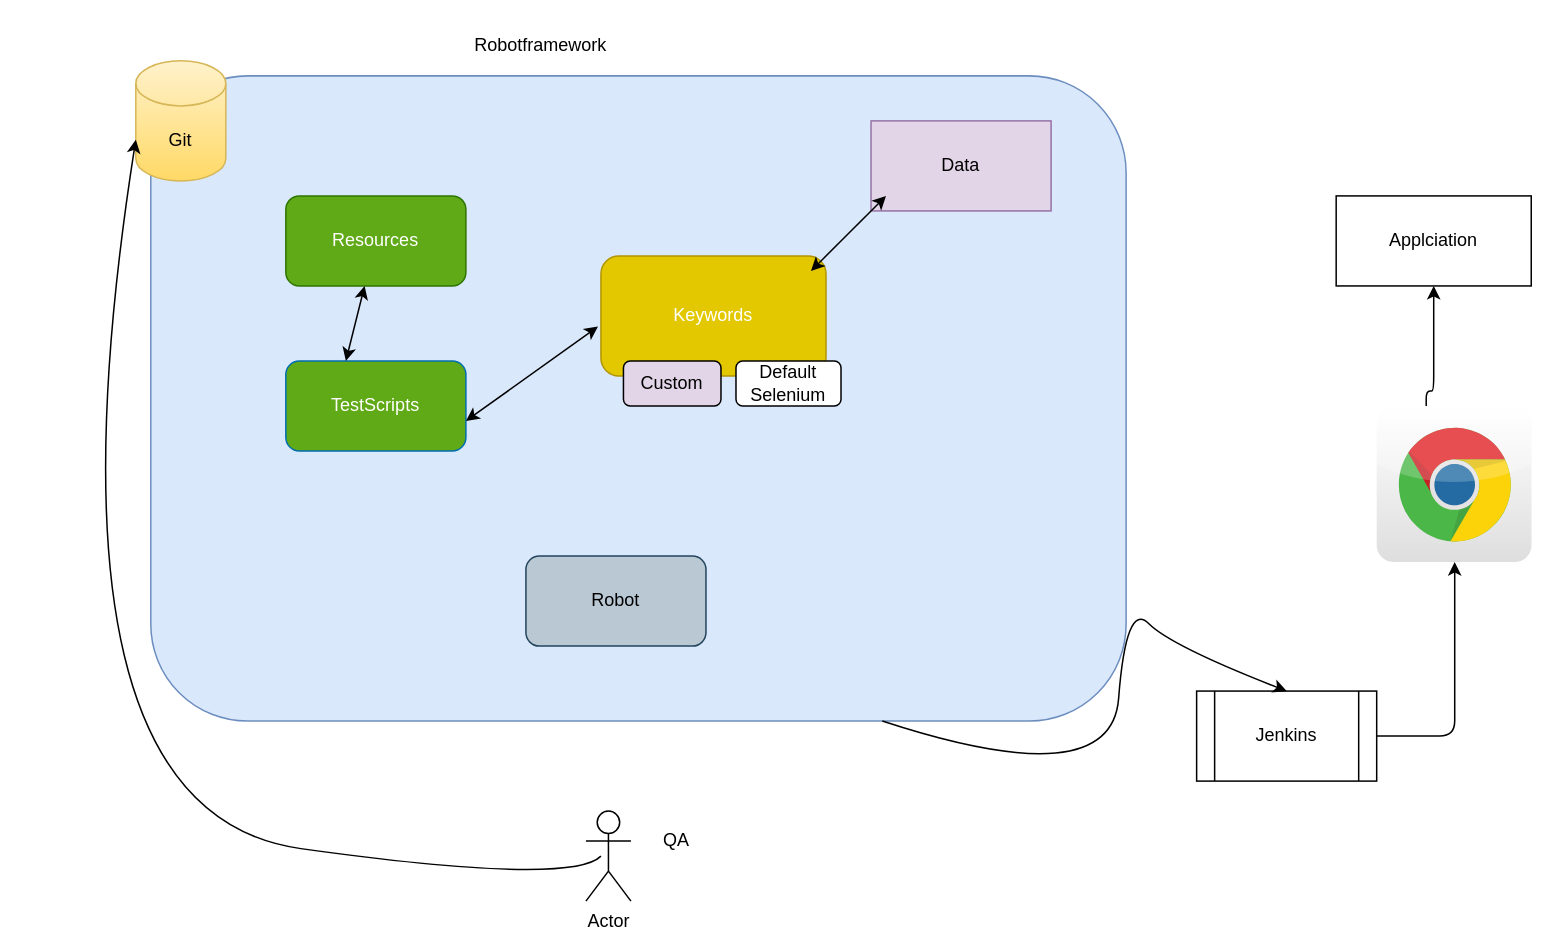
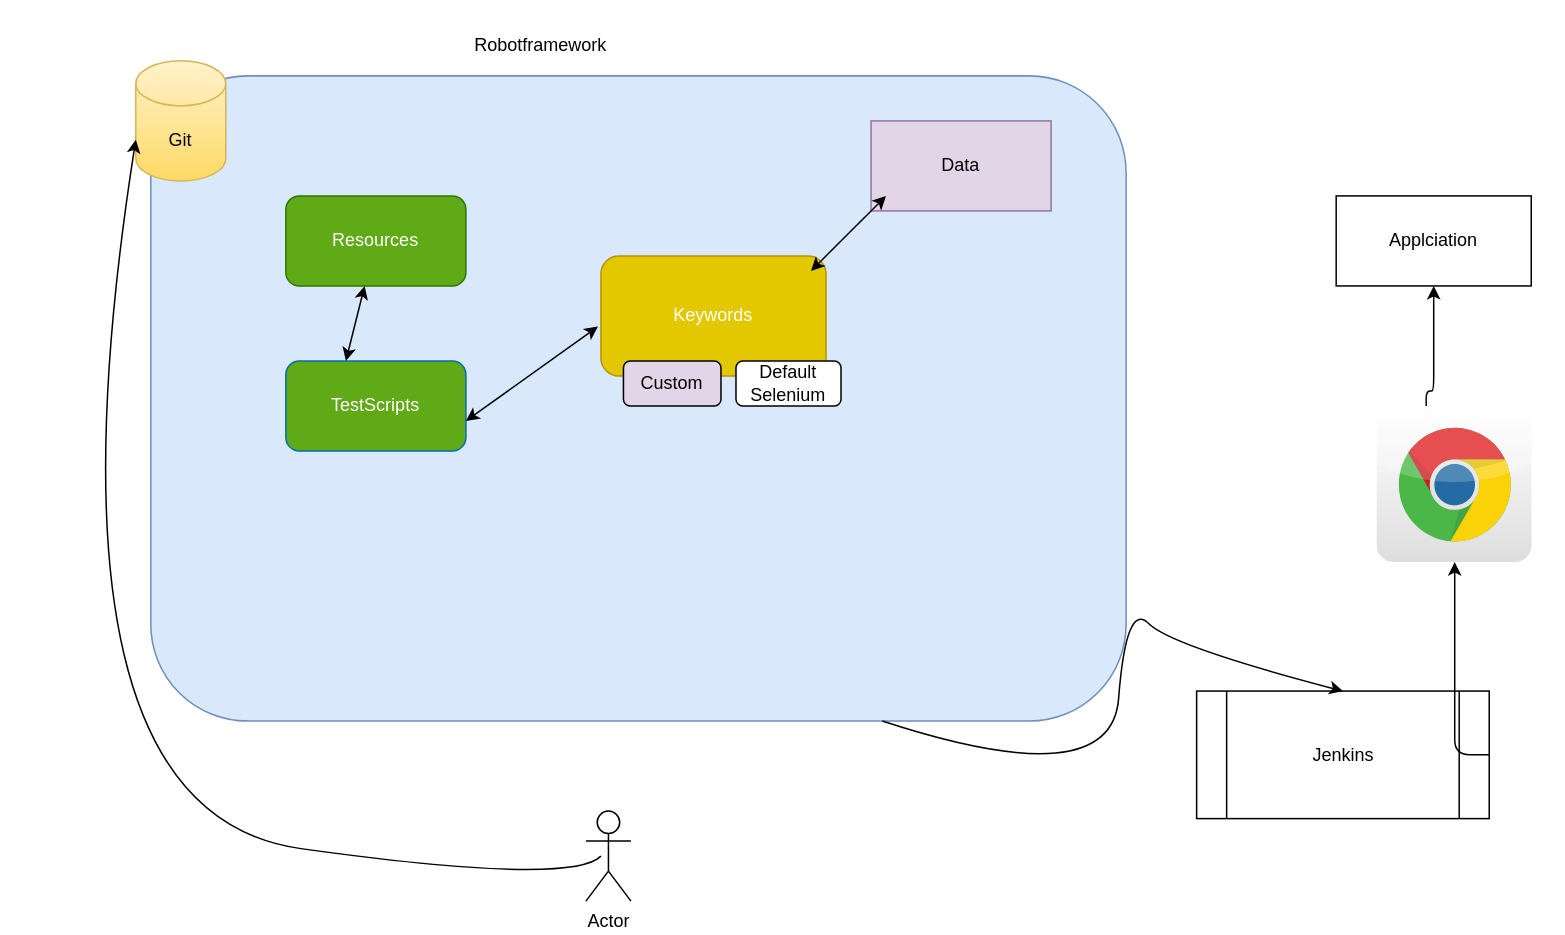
node "Robot": removed
node "Jenkins": size 180x90 -> 293x128
node "QA": removed
